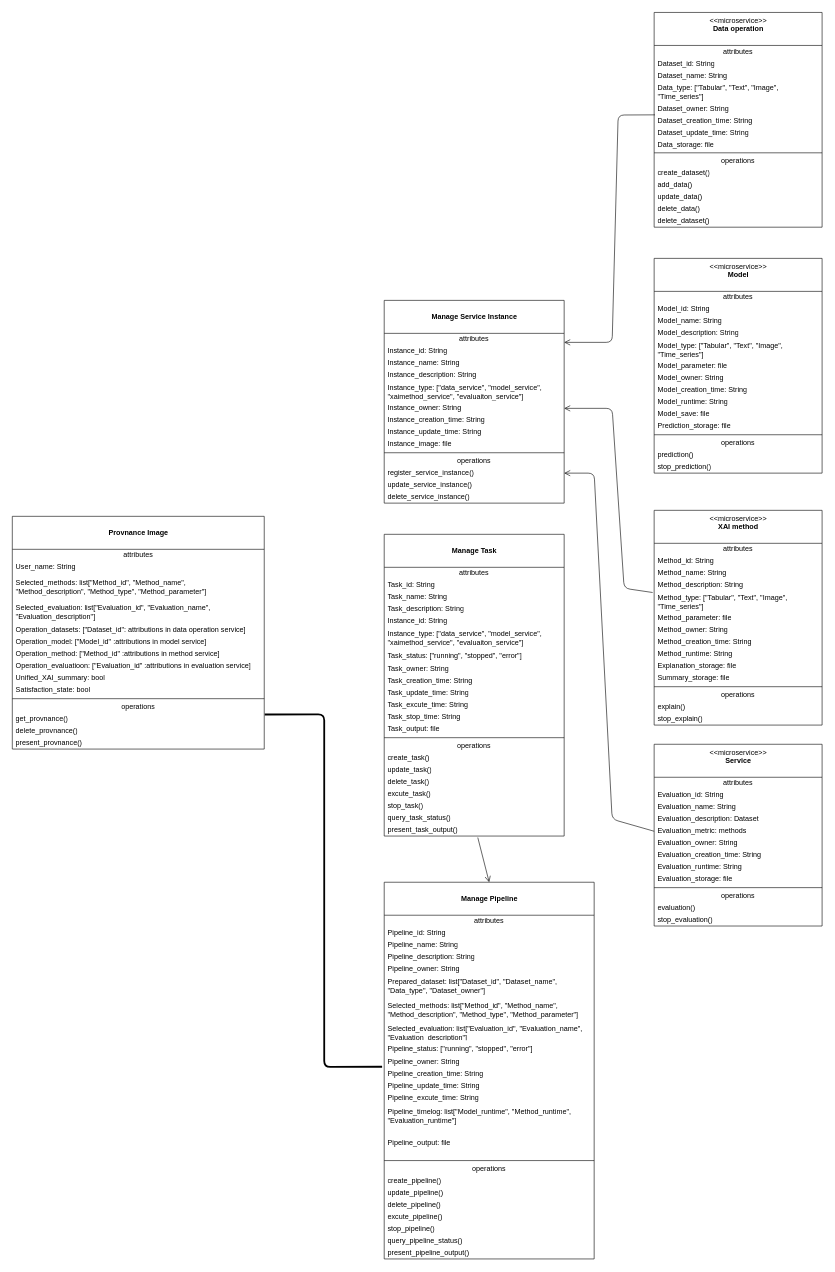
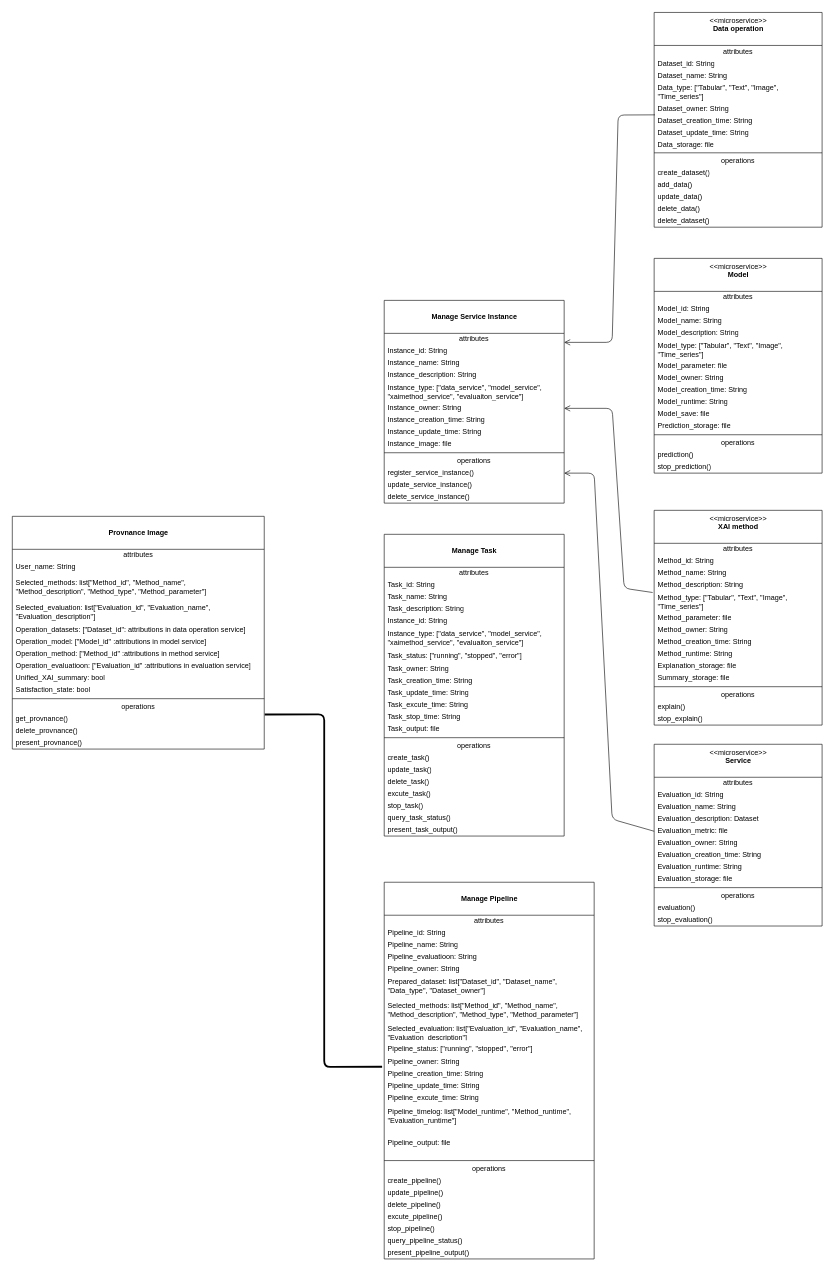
node "Evaluation_metric: methods": label "Evaluation_metric: methods" -> "Evaluation_metric: file"
edge "present_task_output()" -> "Manage Pipeline": removed
node "Pipeline_description: String": label "Pipeline_description: String" -> "Pipeline_evaluatioon: String"
